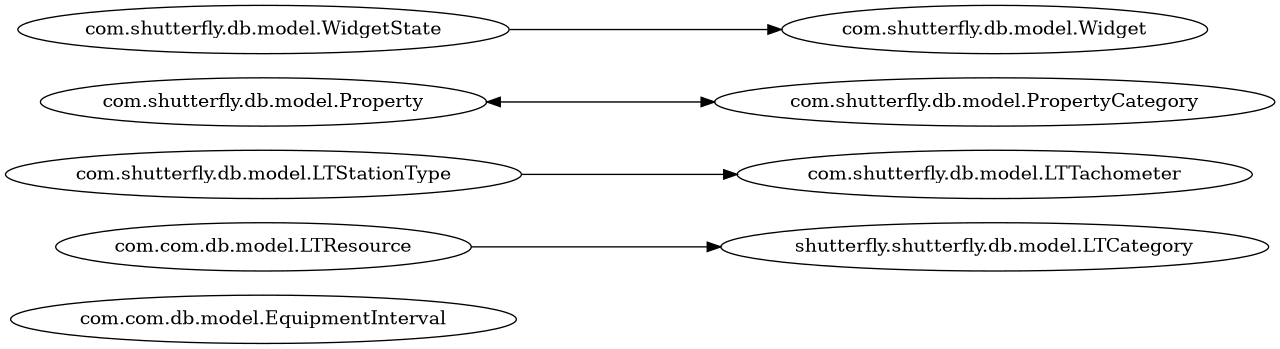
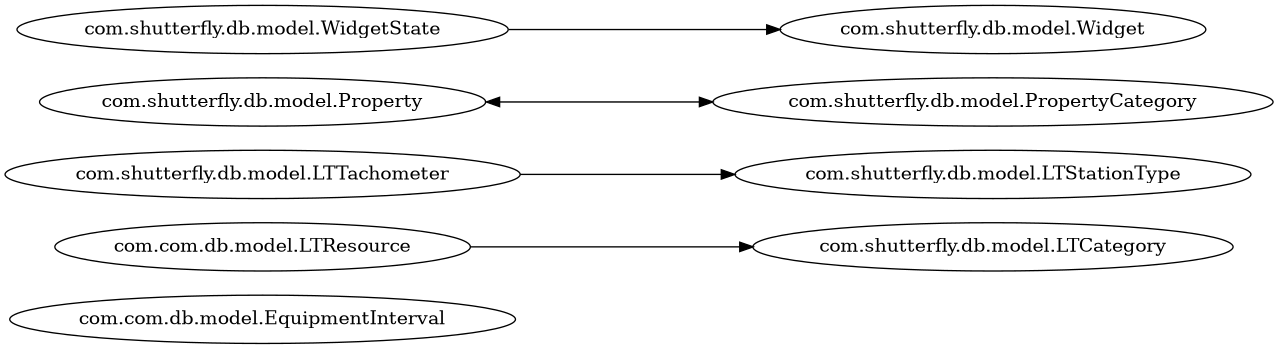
edge "com.shutterfly.db.model.LTStationType" -> "com.shutterfly.db.model.LTTachometer": reversed
node "shutterfly.shutterfly.db.model.LTCategory": label "shutterfly.shutterfly.db.model.LTCategory" -> "com.shutterfly.db.model.LTCategory"
